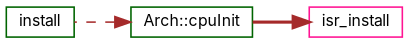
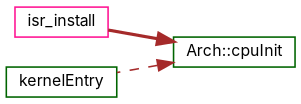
node "install": label "install" -> "kernelEntry"
edge "Arch::cpuInit" -> "isr_install": reversed
